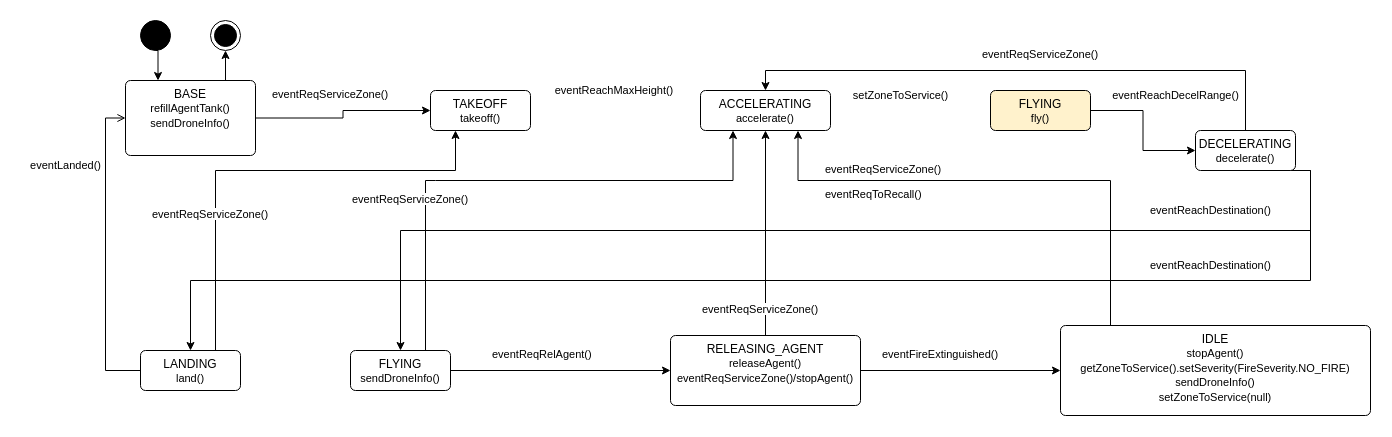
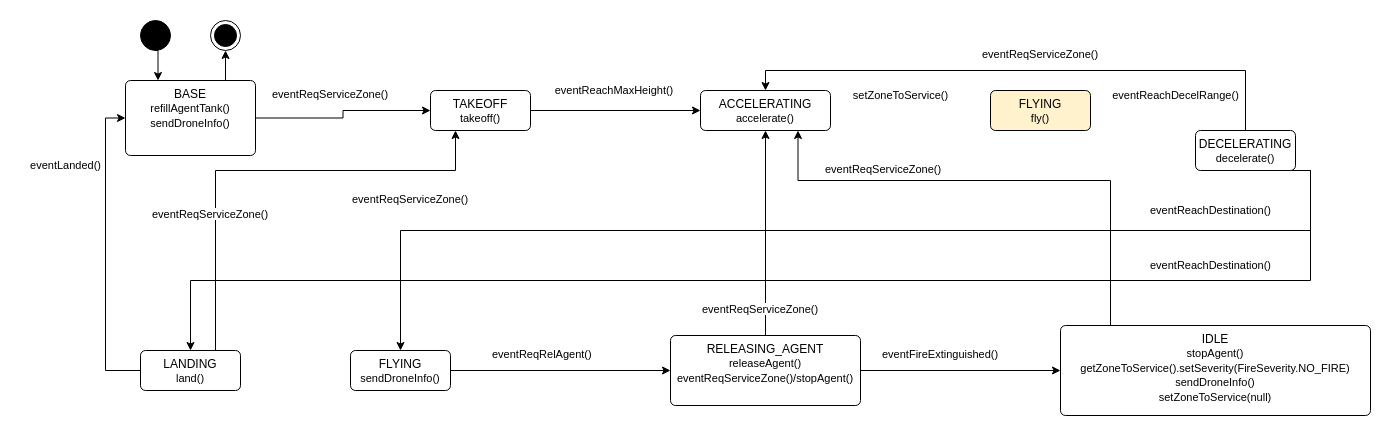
edge "TAKEOFF takeoff()" -> "ACCELERATING accelerate()": added
edge "LANDING land()" -> "BASE refillAgentTank() sendDroneInfo()": arrowhead open -> classic
edge "FLYING fly()" -> "DECELERATING decelerate()": removed
edge "FLYING sendDroneInfo()" -> "ACCELERATING accelerate()": removed
node "eventReqToRecall()": removed
